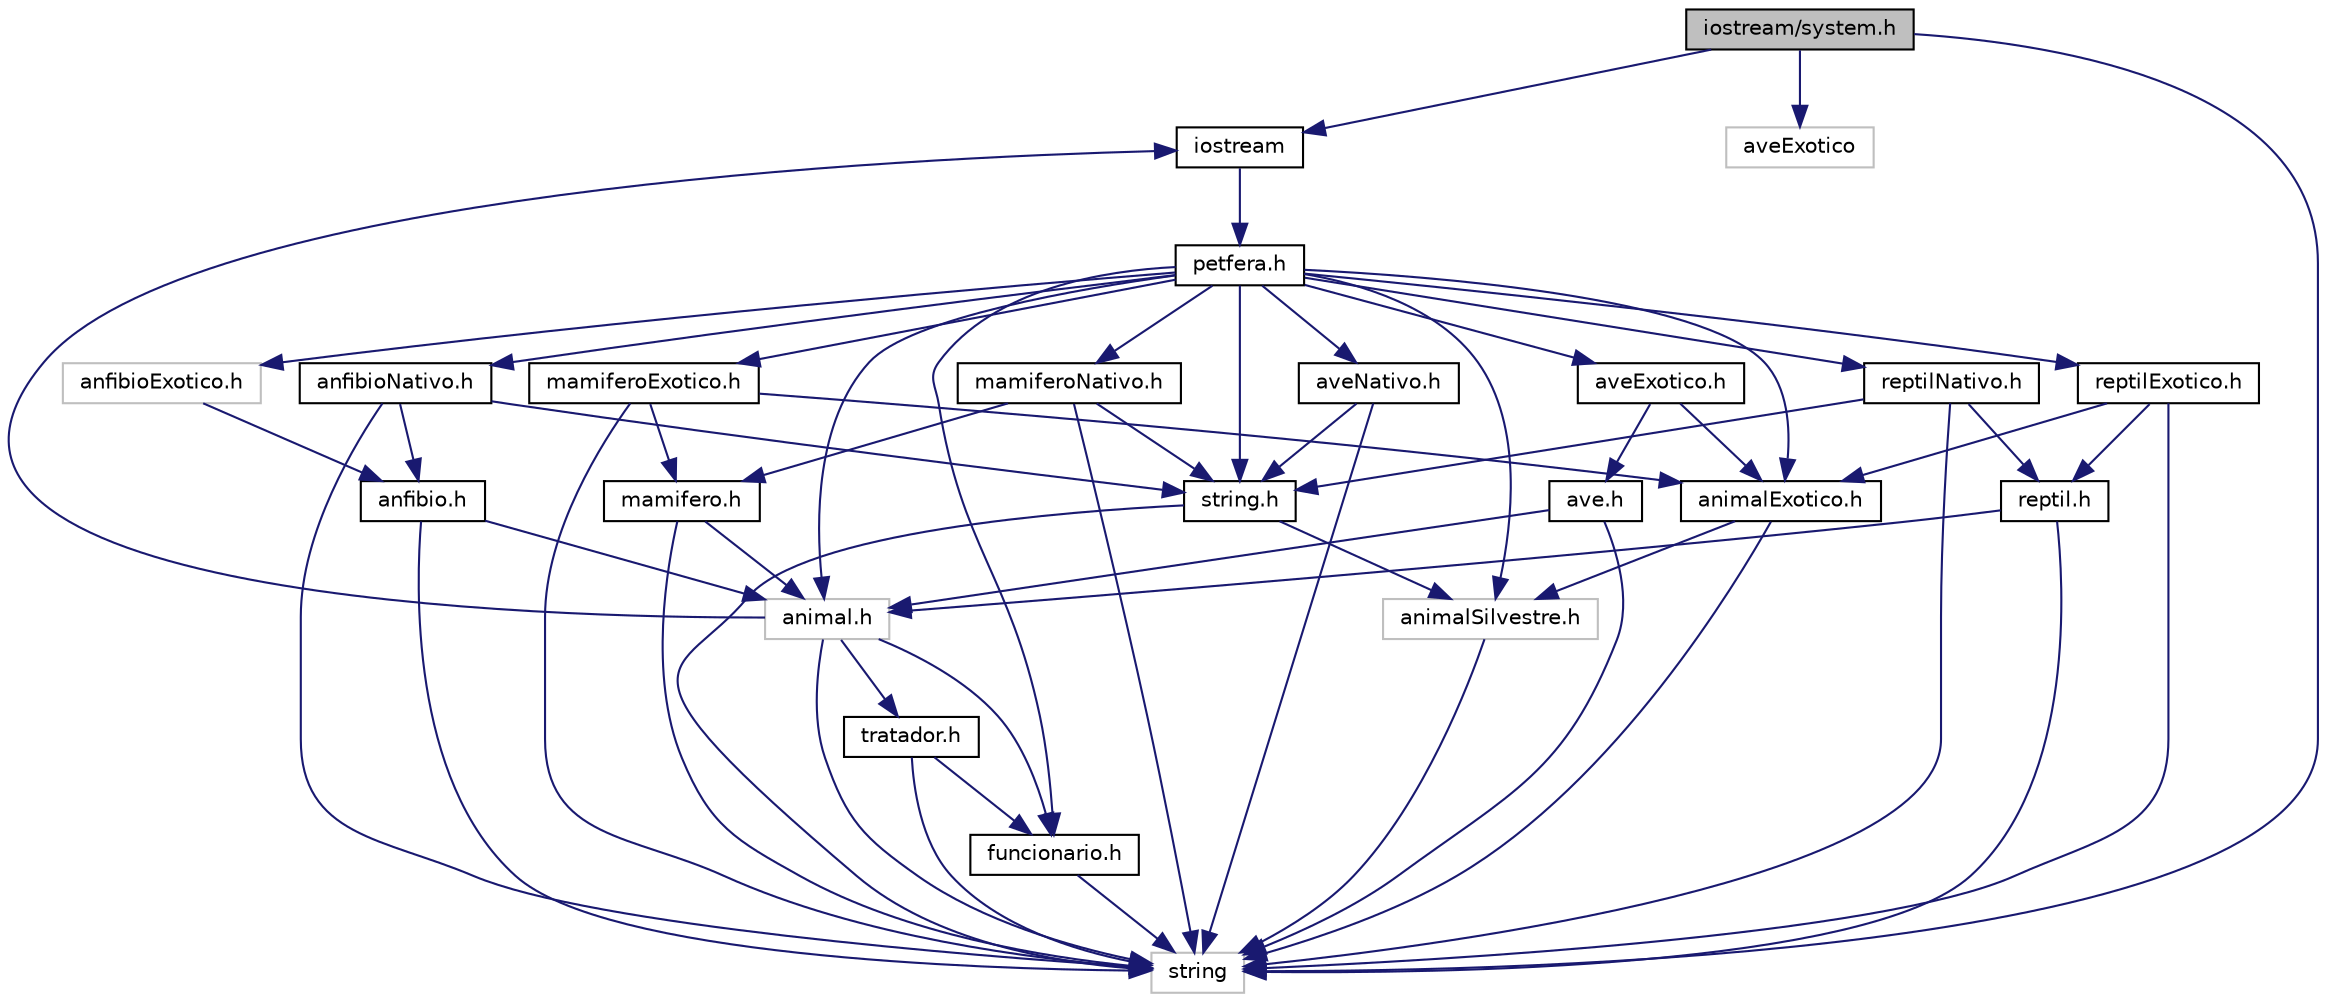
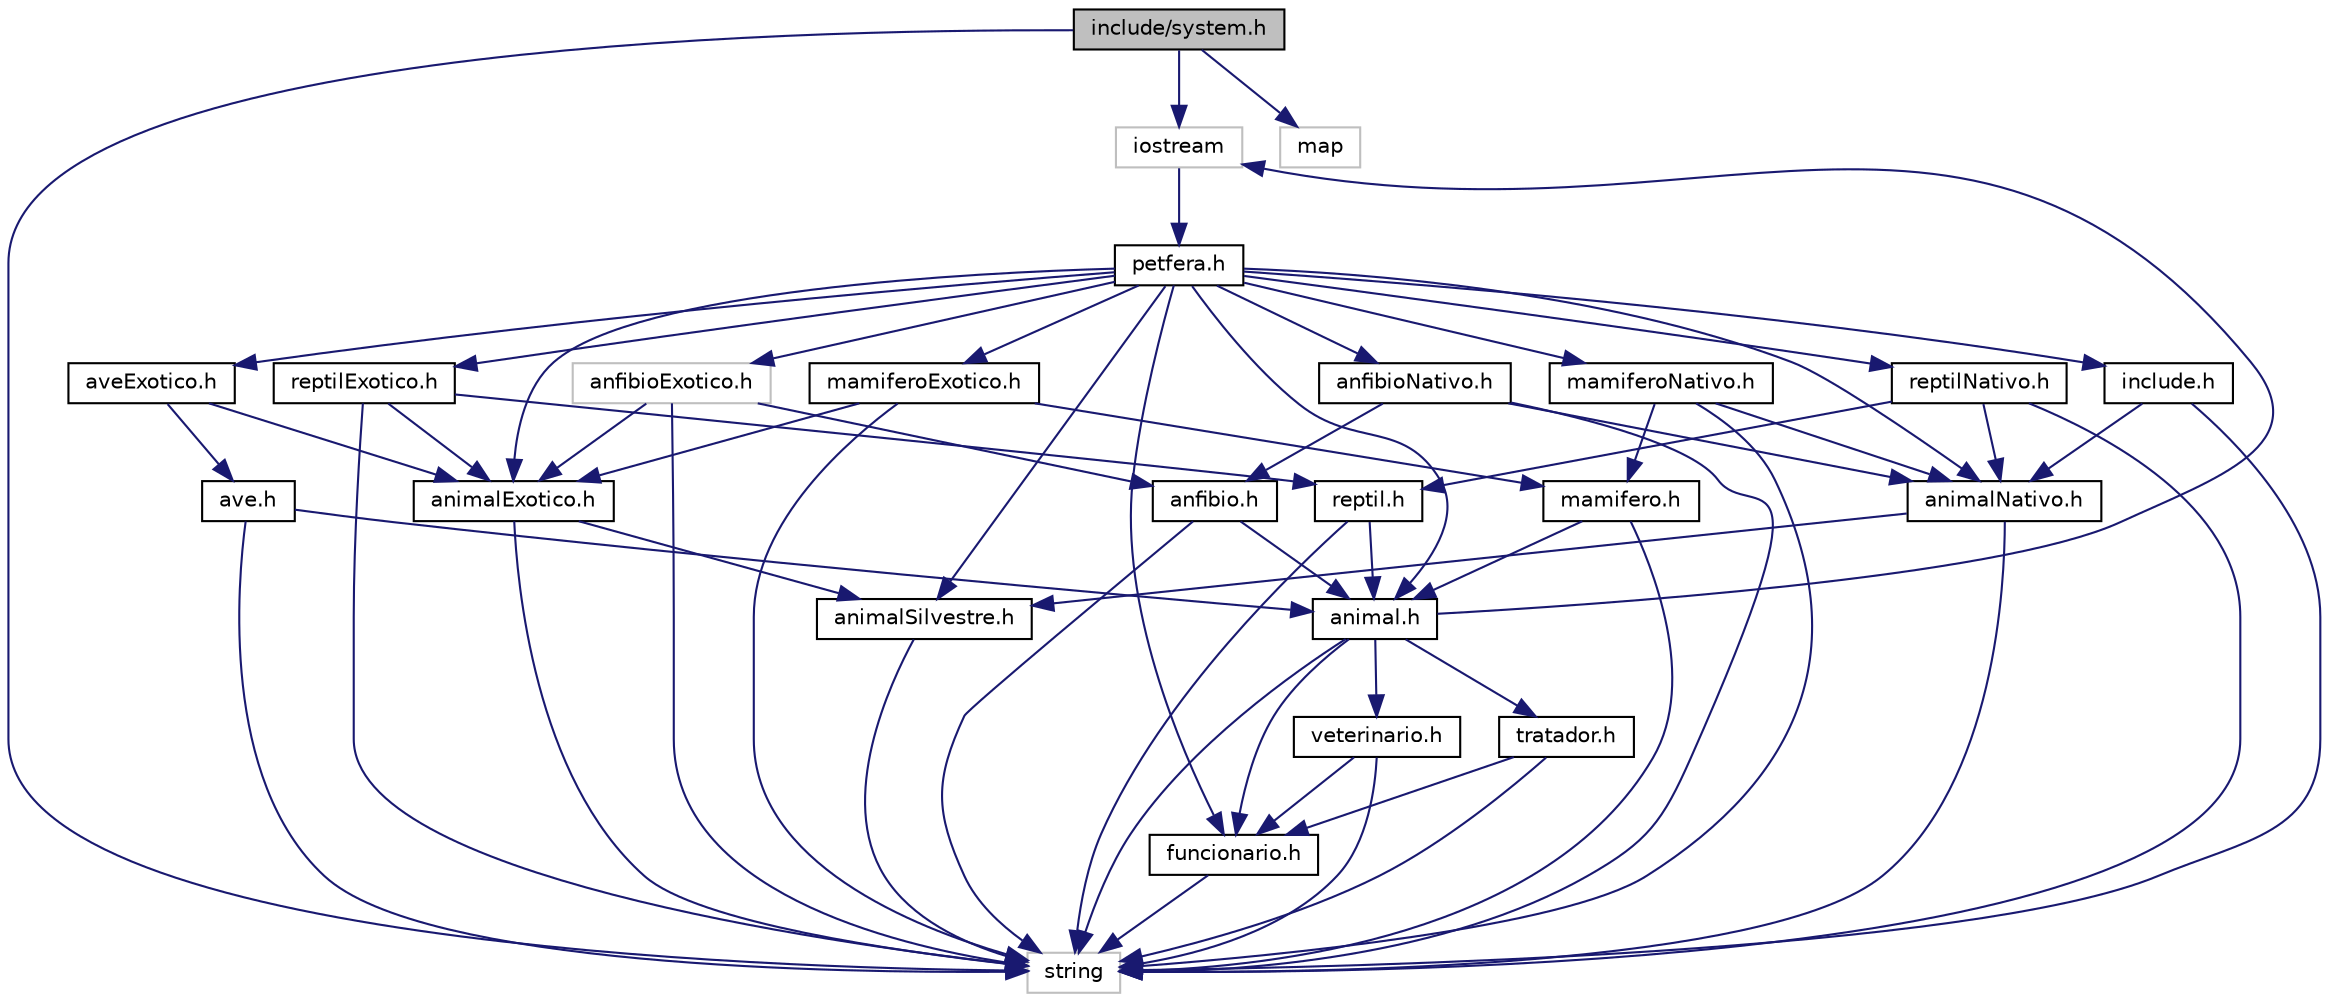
node "iostream/system.h": label "iostream/system.h" -> "include/system.h"
node "iostream": color black -> grey75
node "aveExotico": label "aveExotico" -> "map"
node "aveNativo.h": label "aveNativo.h" -> "include.h"
edge "anfibioExotico.h" -> "animalExotico.h": added
node "string.h": label "string.h" -> "animalNativo.h"
node "animal.h": color grey75 -> black
node "animalSilvestre.h": color grey75 -> black
node "veterinario.h": added
edge "anfibioExotico.h" -> "string": added
